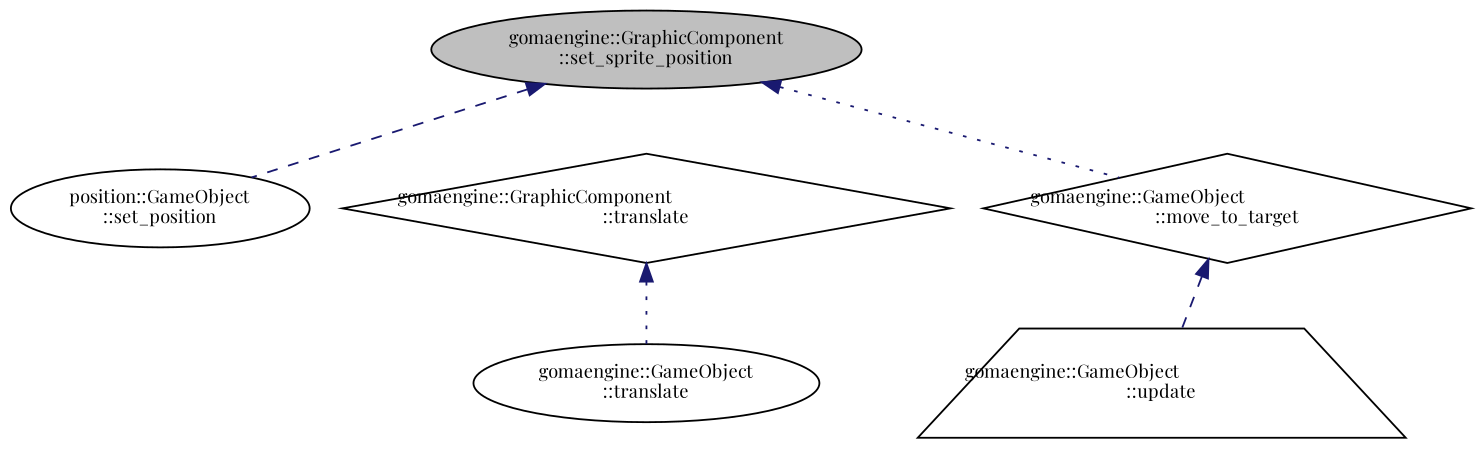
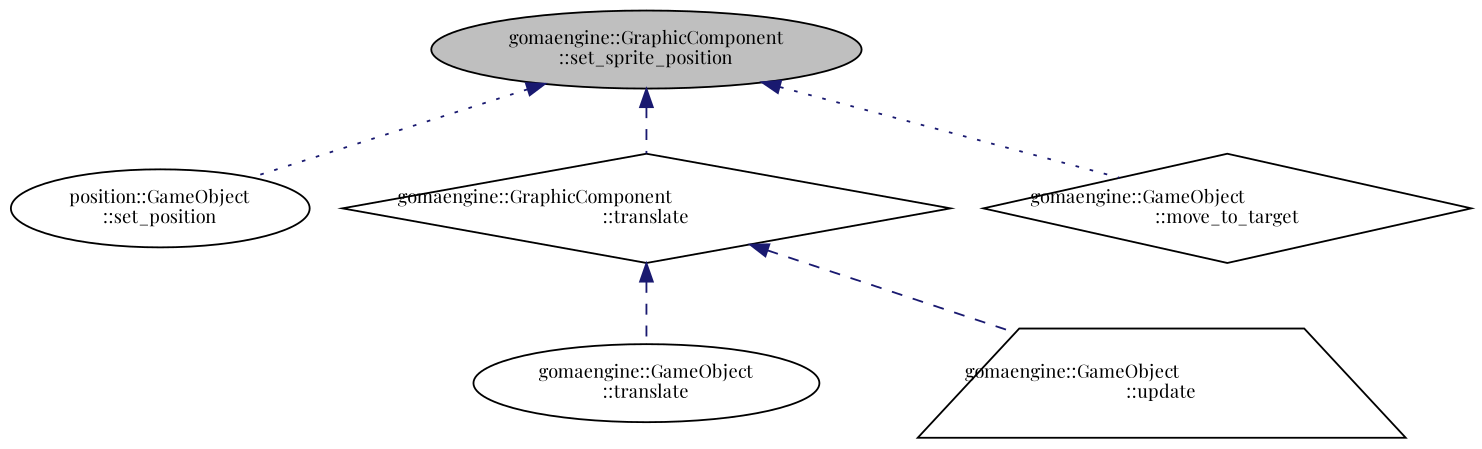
edge "gomaengine::GraphicComponent ::translate" -> "gomaengine::GraphicComponent ::set_sprite_position": added
edge "position::GameObject ::set_position" -> "gomaengine::GraphicComponent ::set_sprite_position": style dashed -> dotted
edge "gomaengine::GameObject ::update" -> "gomaengine::GameObject ::move_to_target": now "gomaengine::GameObject ::update" -> "gomaengine::GraphicComponent ::translate"
edge "gomaengine::GameObject ::translate" -> "gomaengine::GraphicComponent ::translate": style dotted -> dashed
